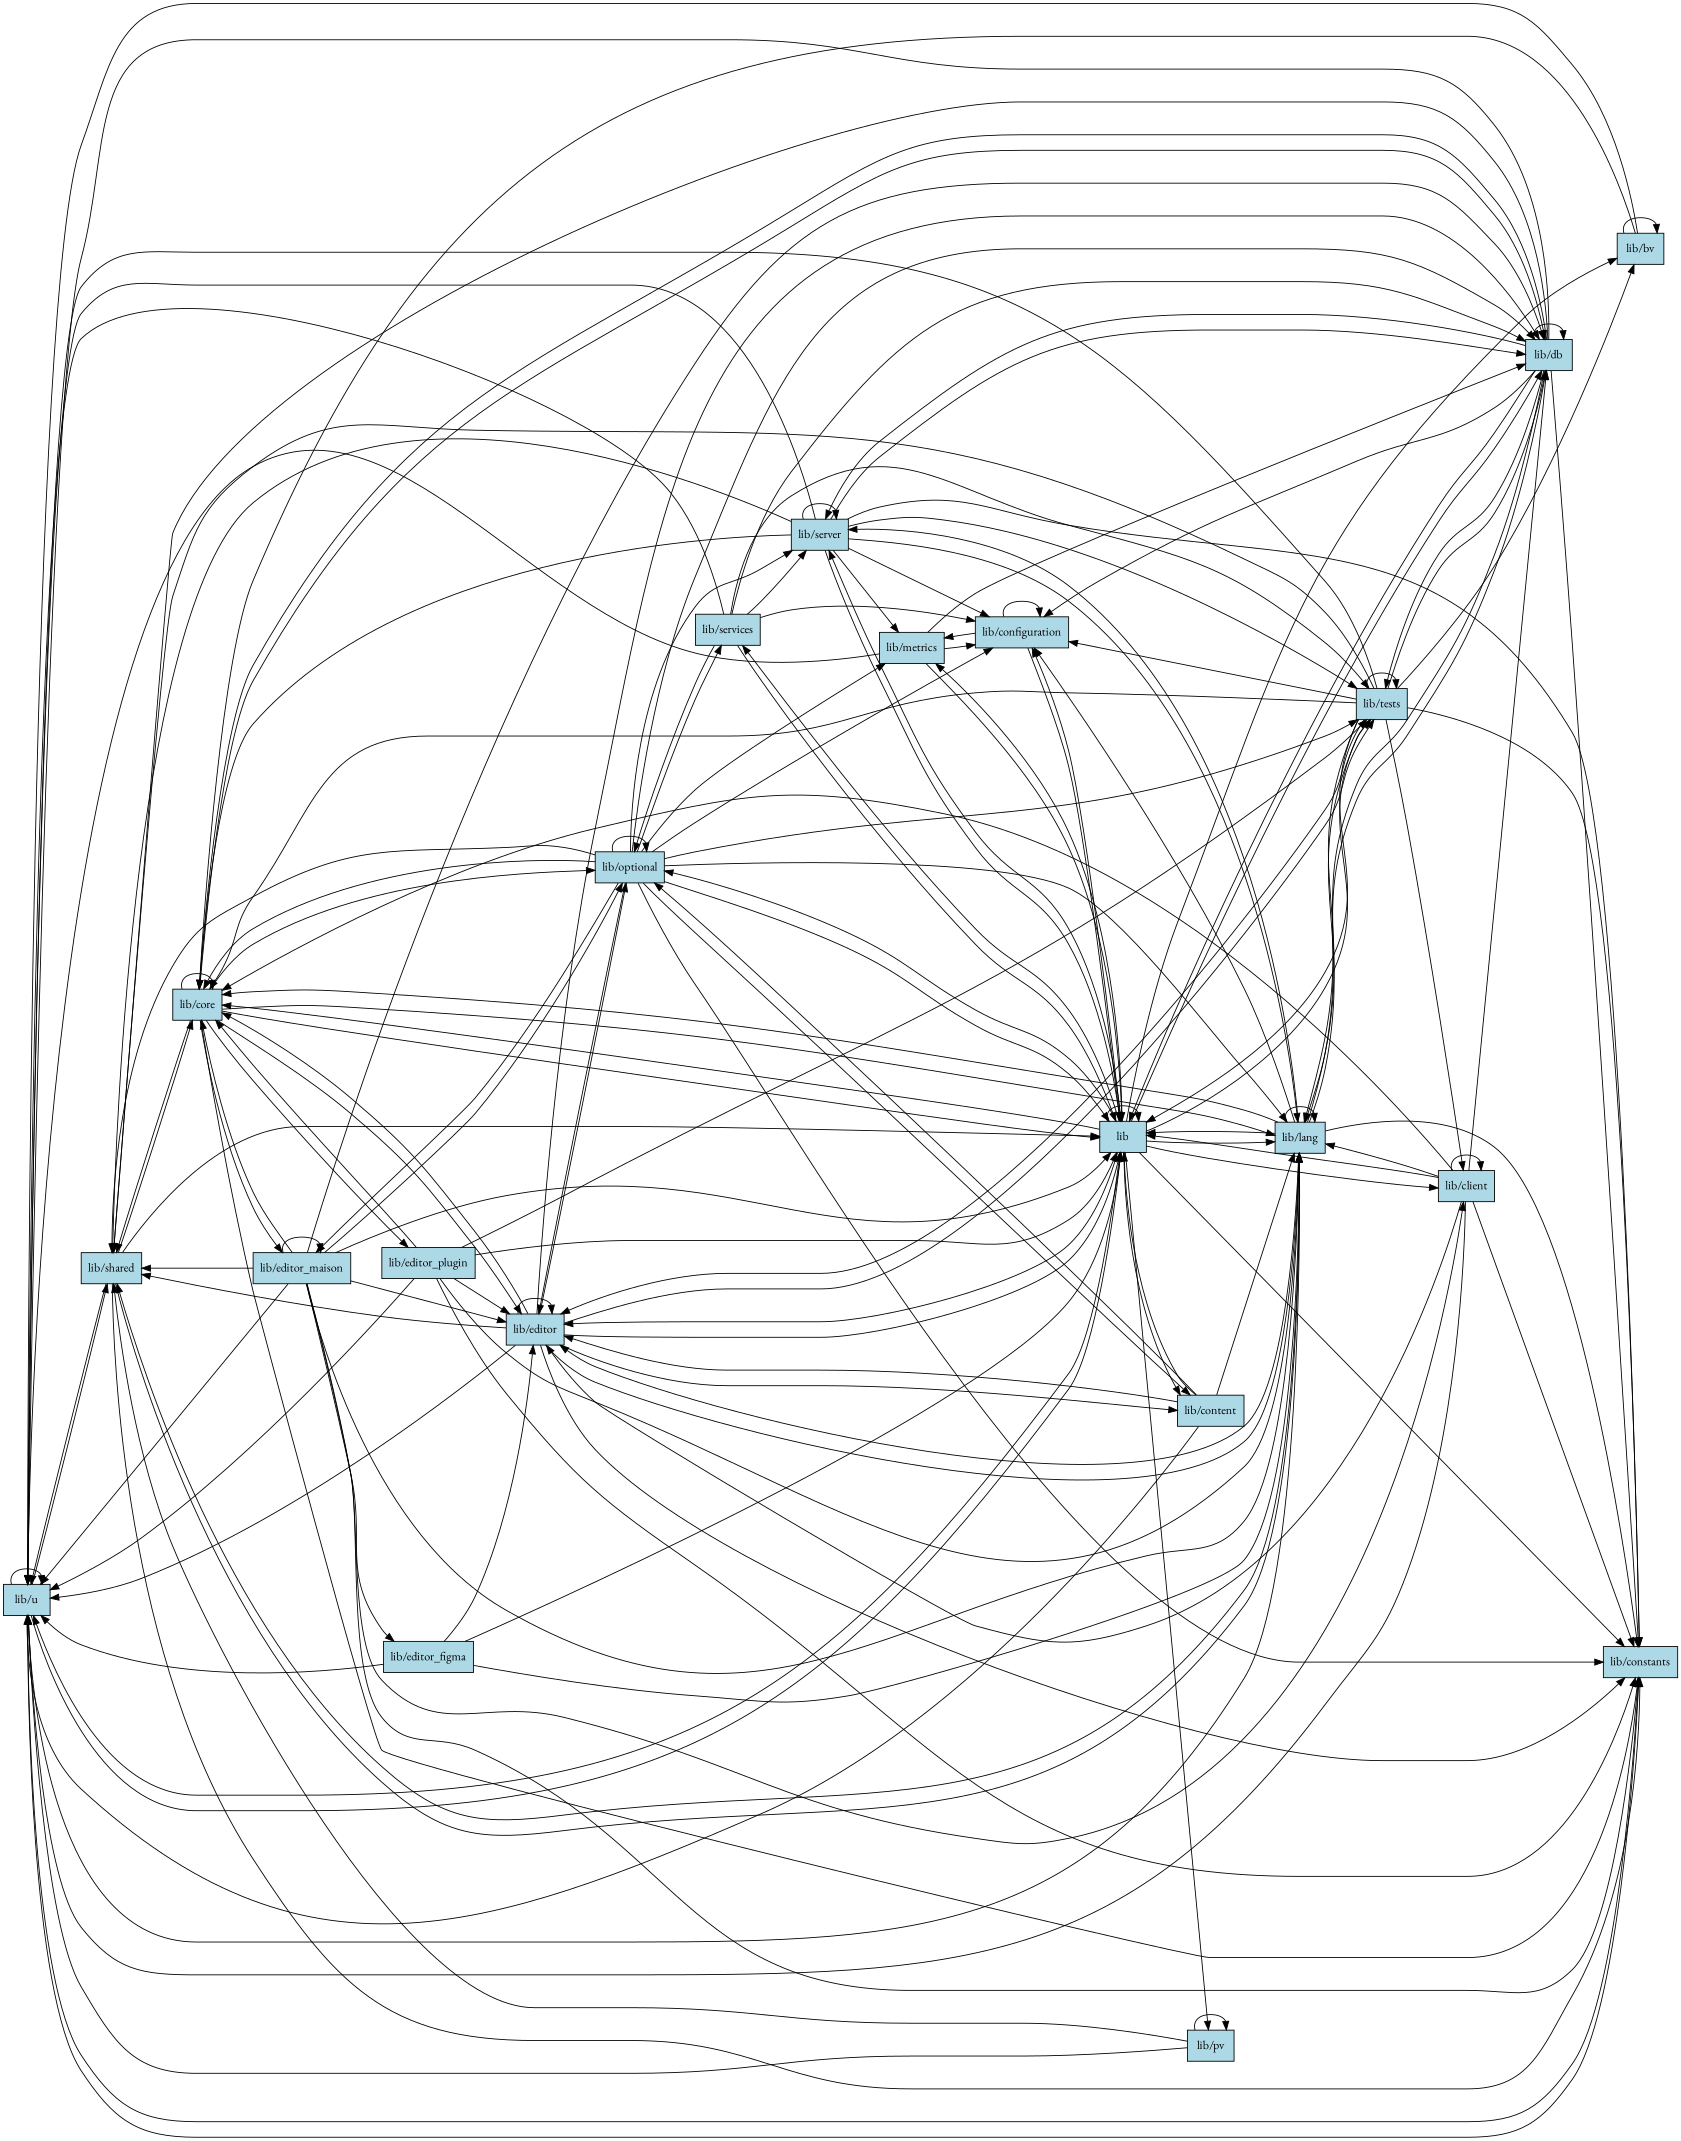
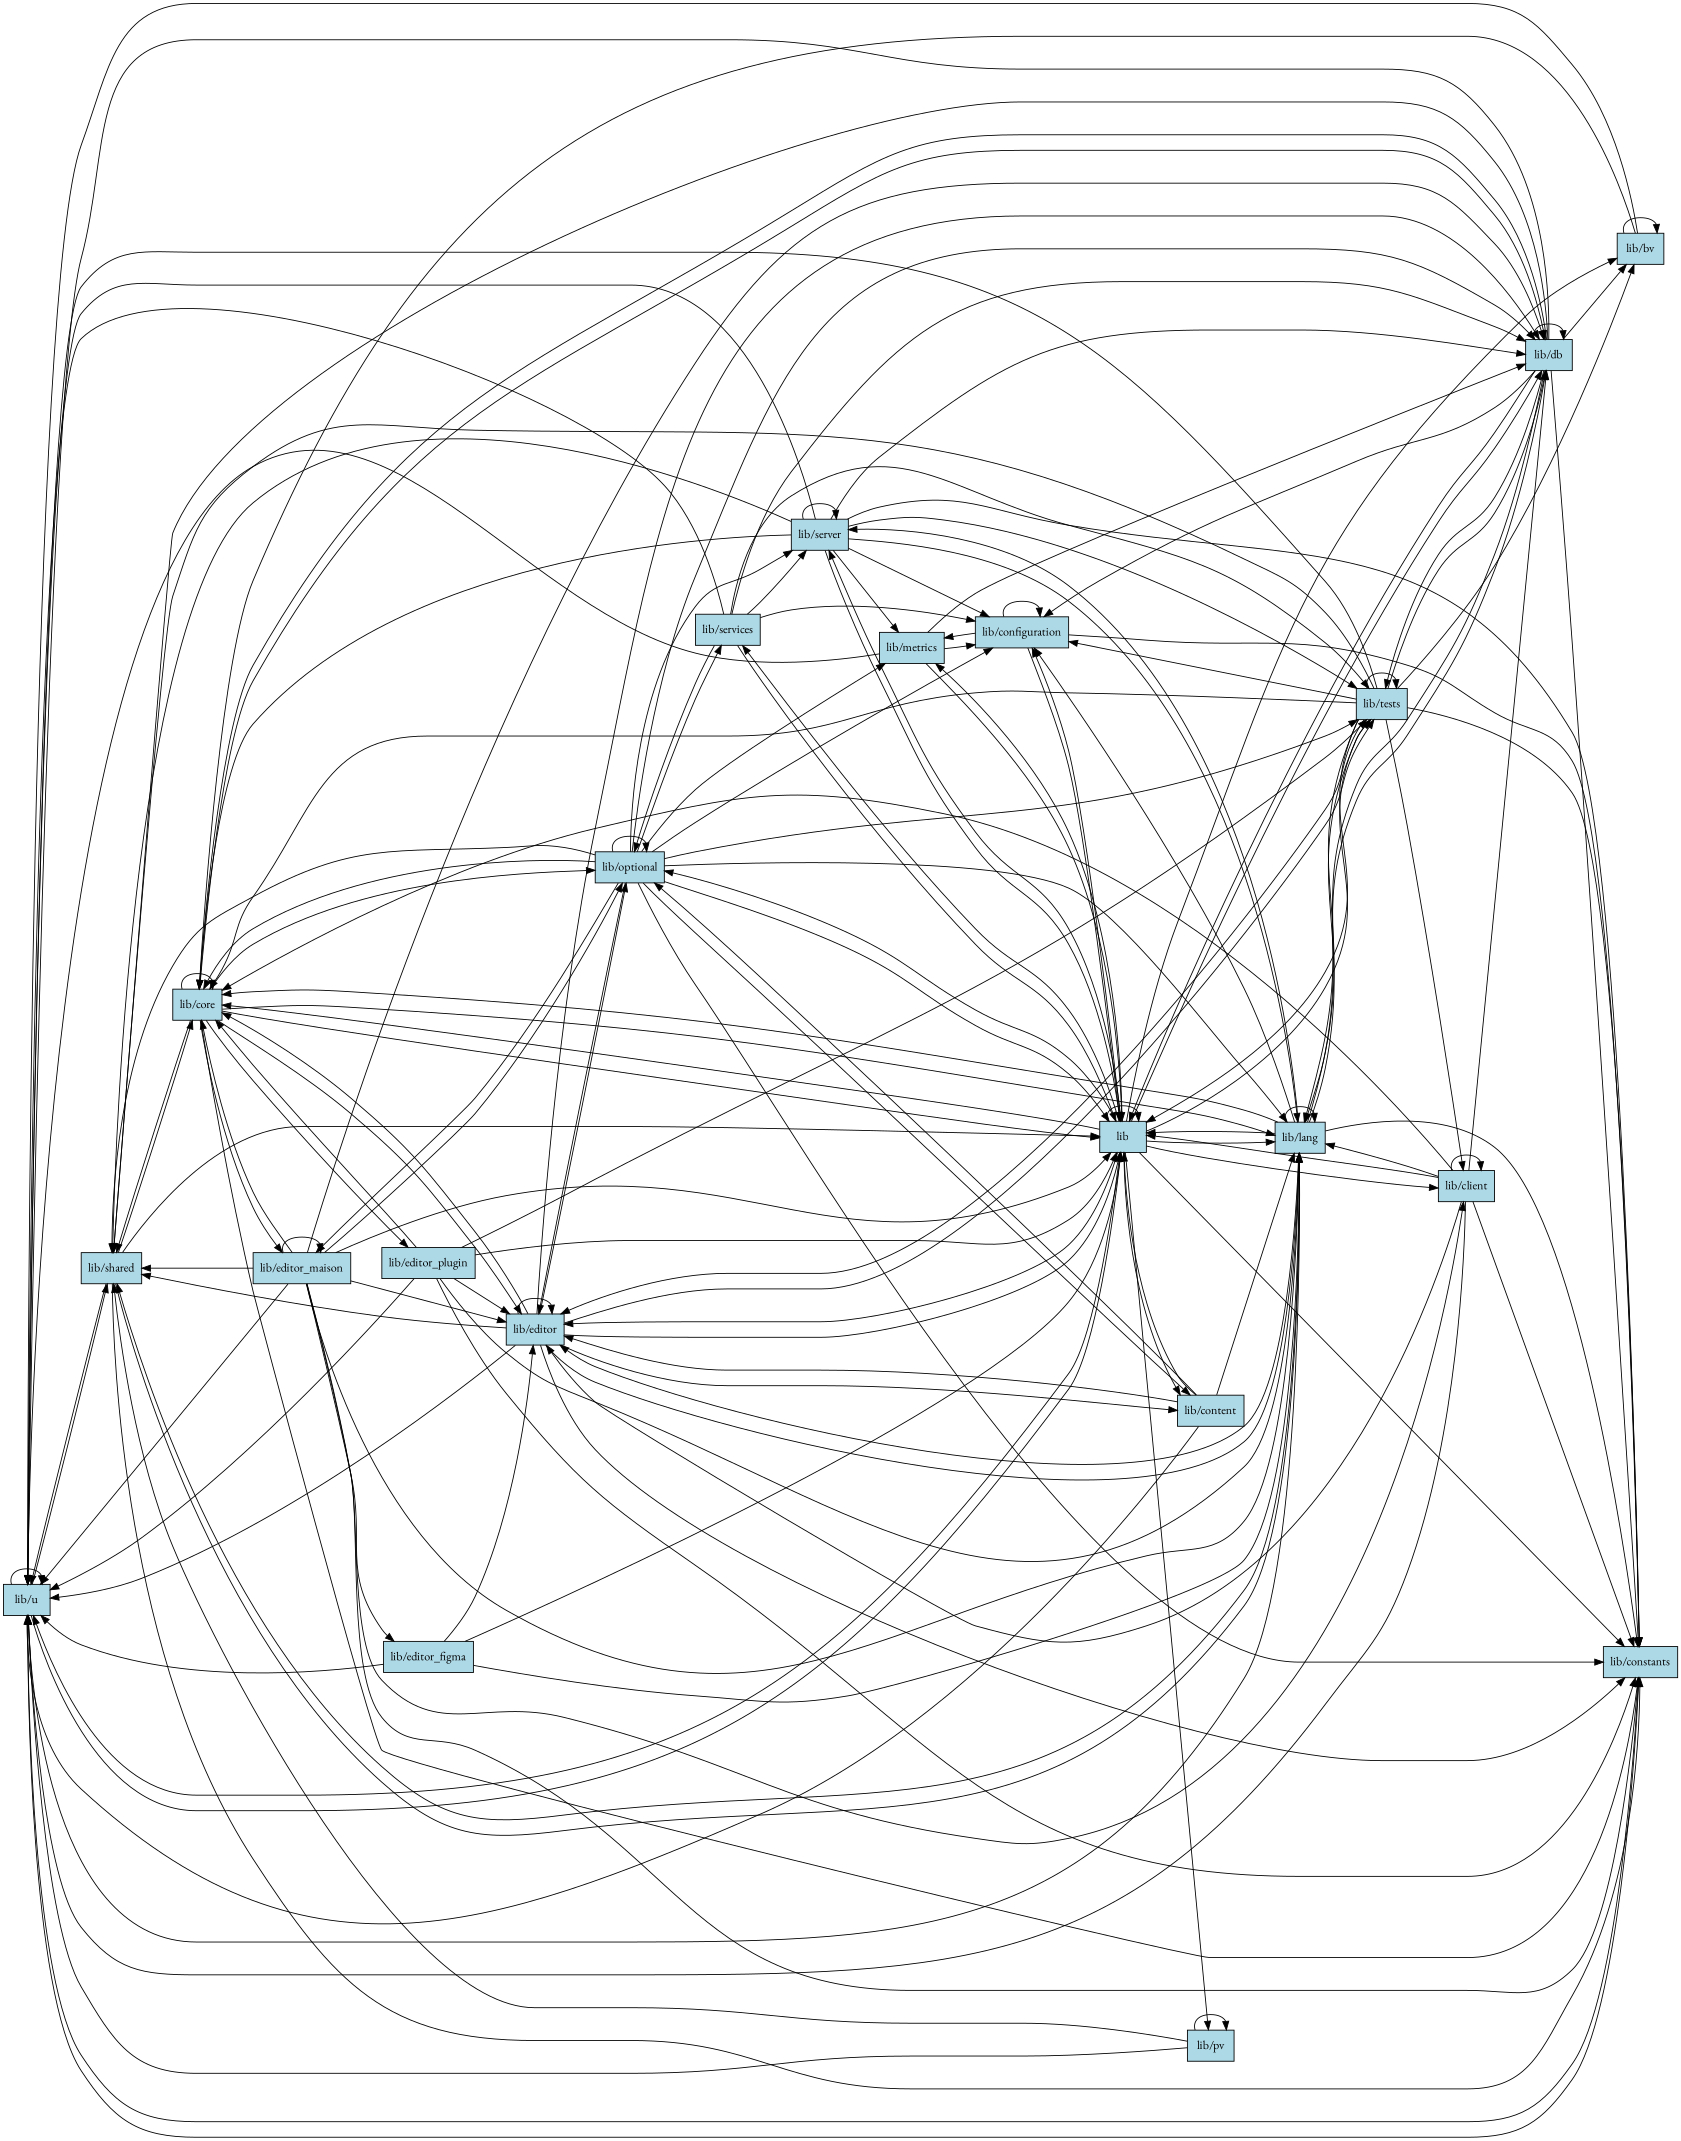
edge "lib/db" -> "lib/server": now "lib/db" -> "lib/bv"
edge "lib/configuration" -> "lib/constants": added
